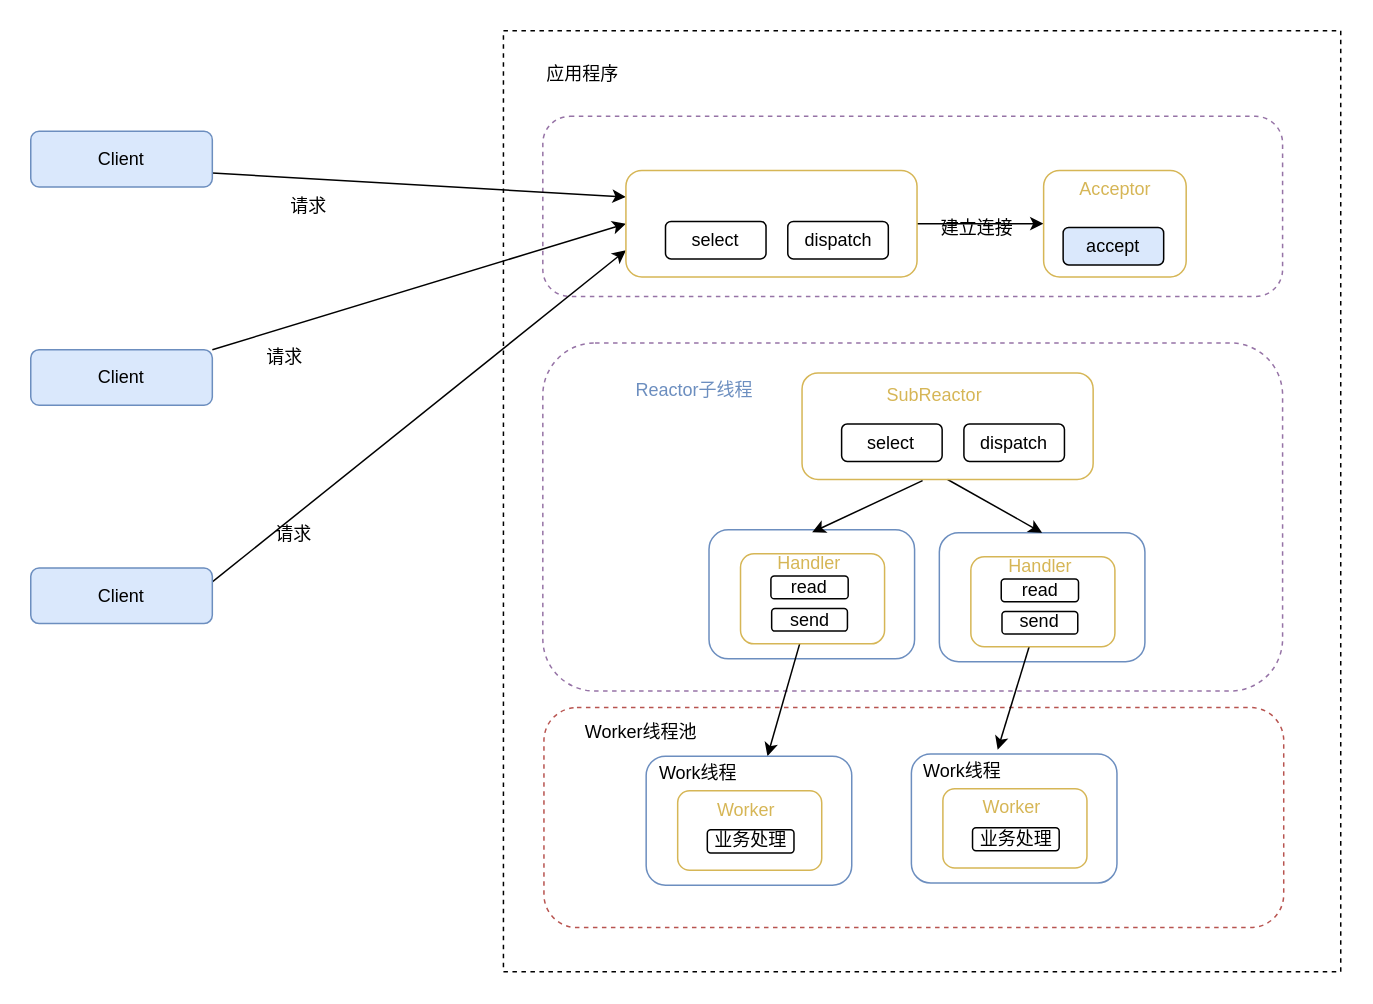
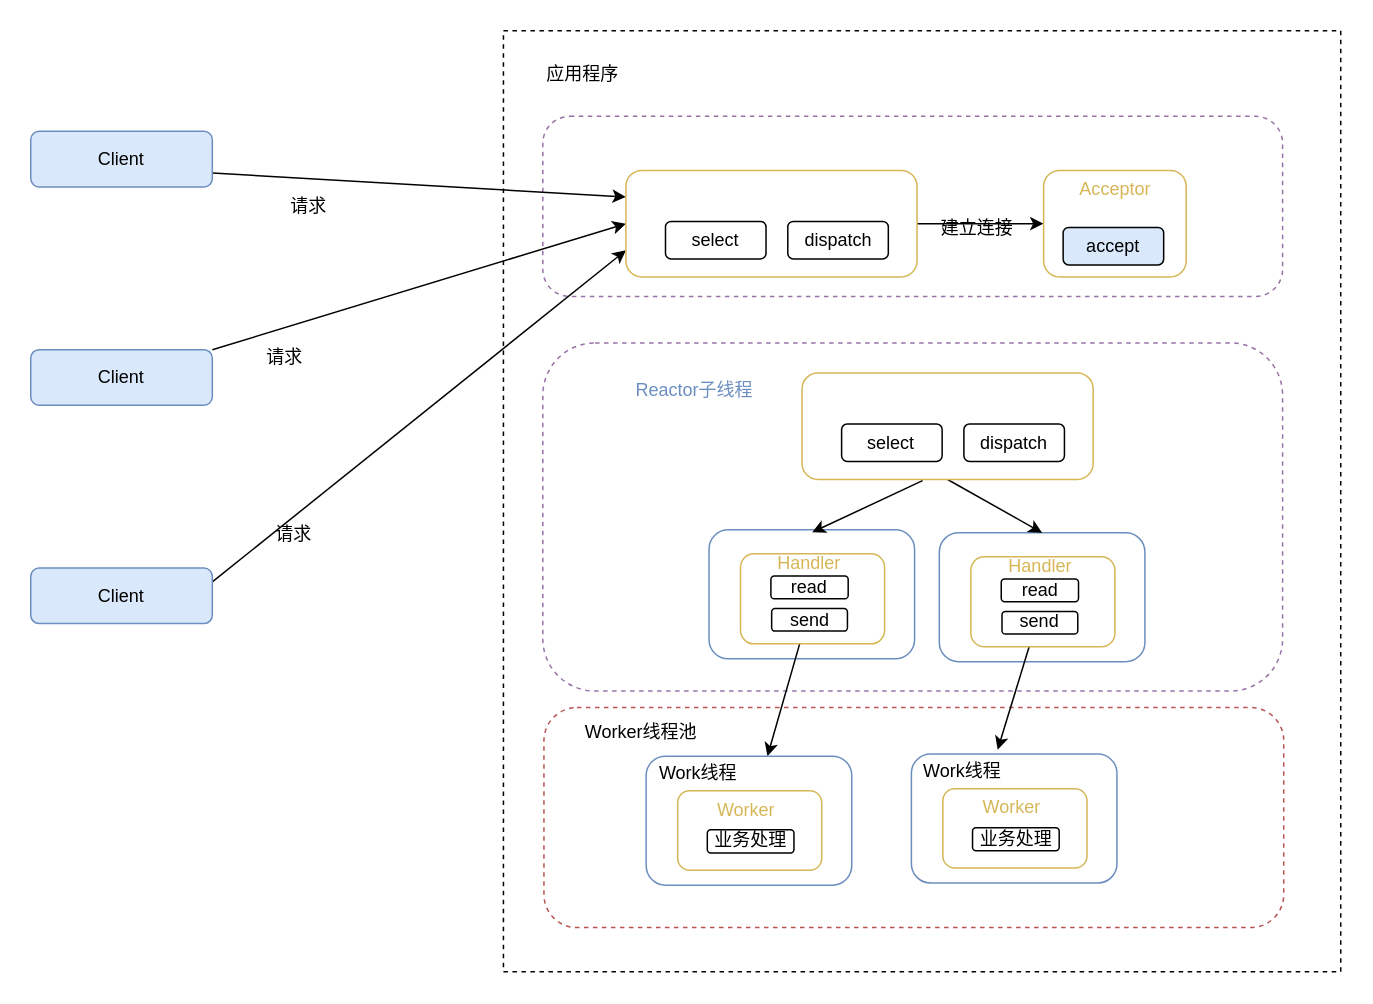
node "SubReactor": removed
